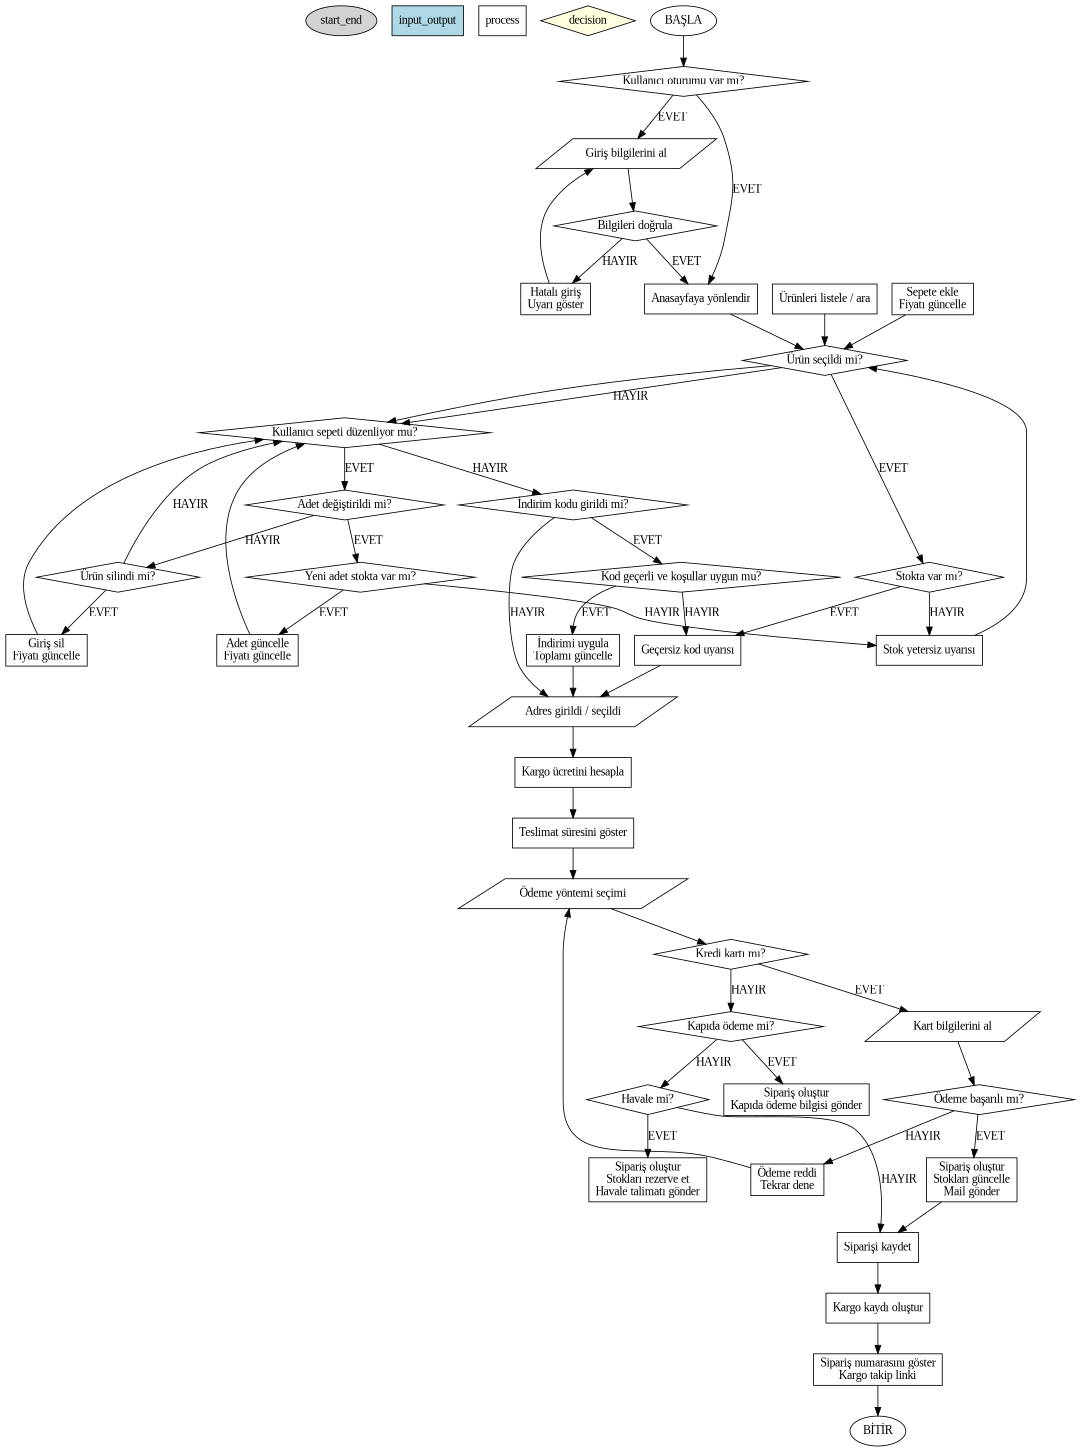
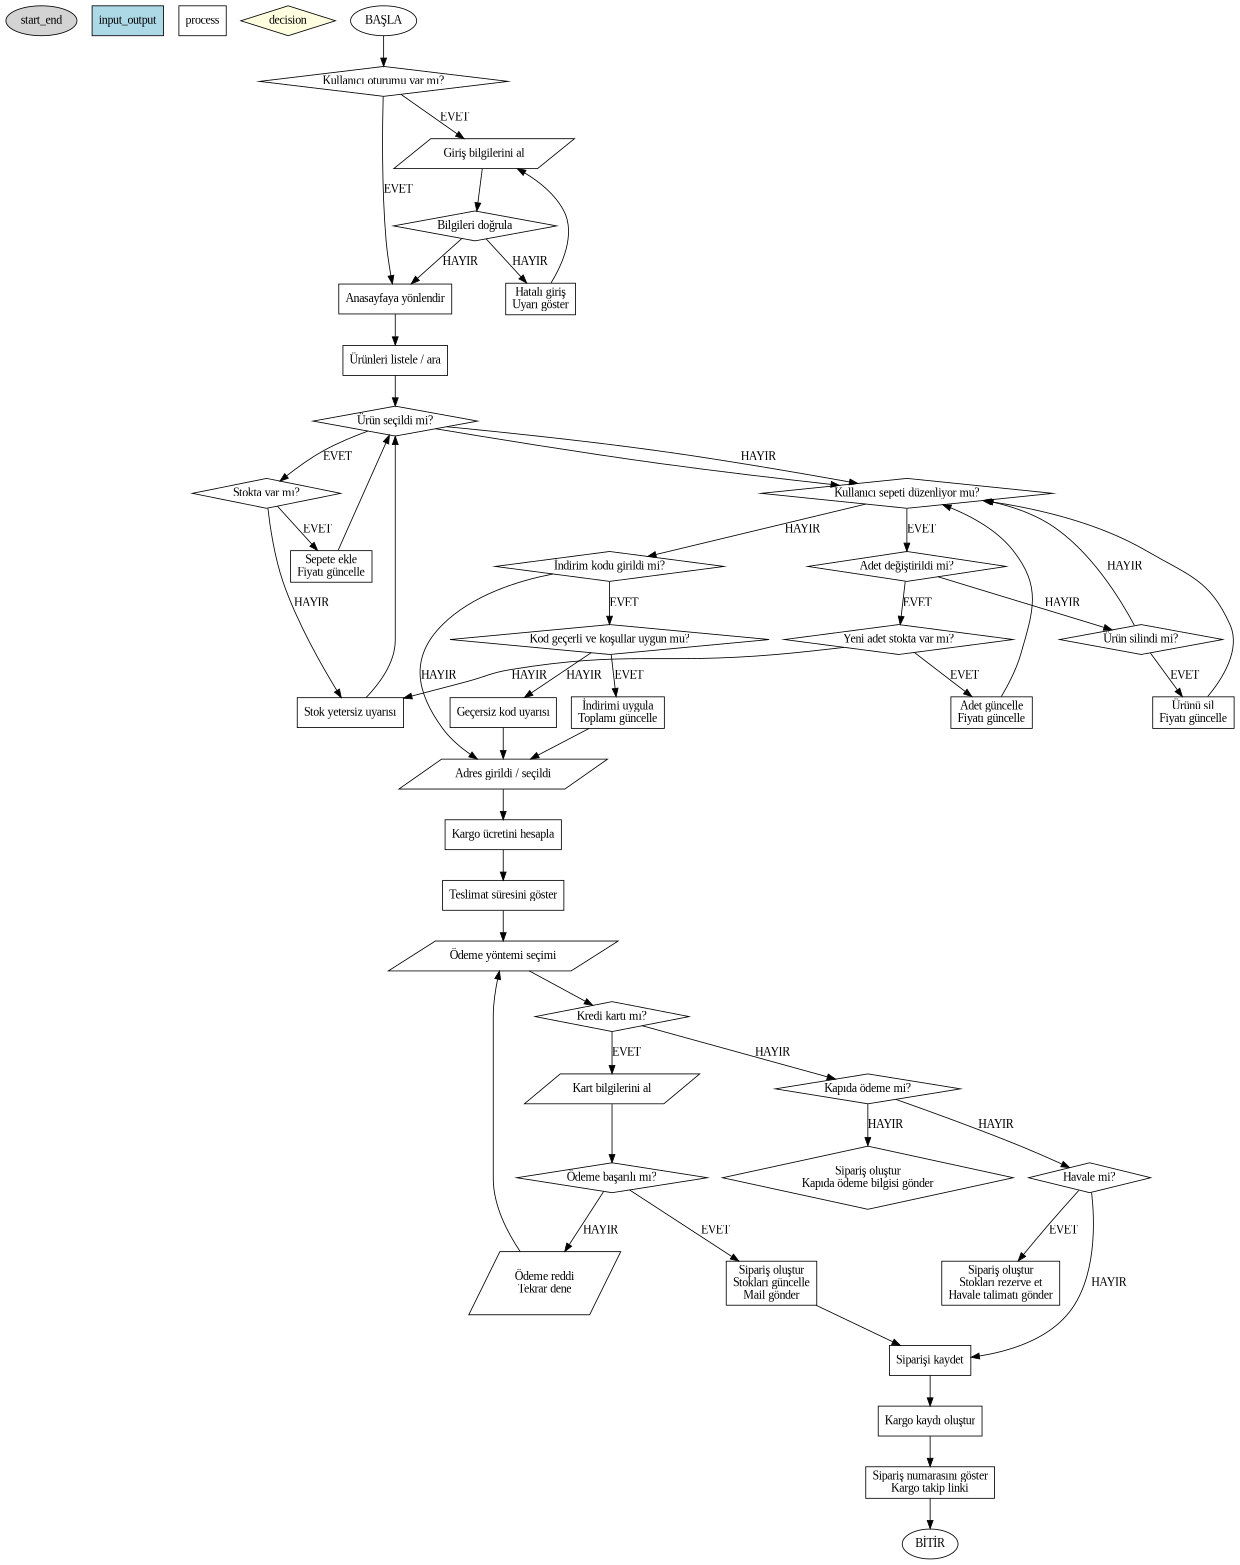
edge "Bilgileri doğrula" -> "Anasayfaya yönlendir": label "EVET" -> "HAYIR"
edge "Anasayfaya yönlendir" -> "Ürün seçildi mi?": now "Anasayfaya yönlendir" -> "Ürünleri listele / ara"
edge "Stokta var mı?" -> "Geçersiz kod uyarısı": now "Stokta var mı?" -> "Sepete ekle Fiyatı güncelle"
node "Giriş sil Fiyatı güncelle": label "Giriş sil Fiyatı güncelle" -> "Ürünü sil Fiyatı güncelle"
edge "Kapıda ödeme mi?" -> "Sipariş oluştur Kapıda ödeme bilgisi gönder": label "EVET" -> "HAYIR"
node "Sipariş oluştur Kapıda ödeme bilgisi gönder": shape box -> diamond
node "Ödeme reddi Tekrar dene": shape box -> parallelogram
